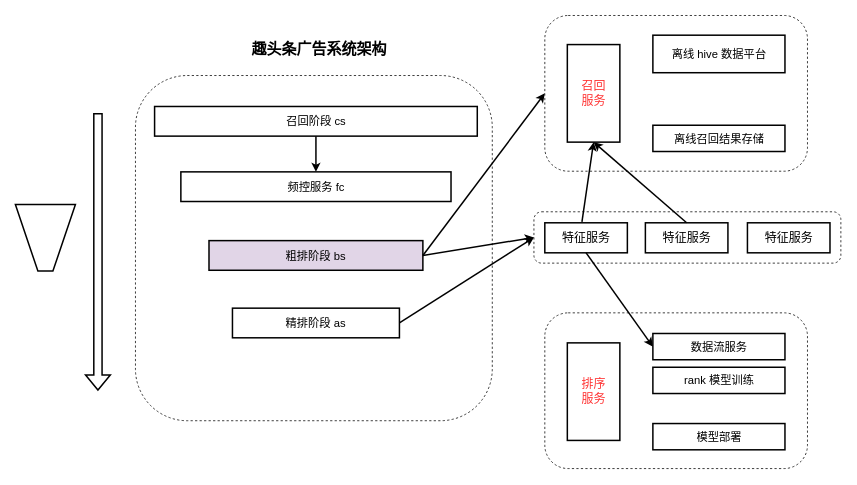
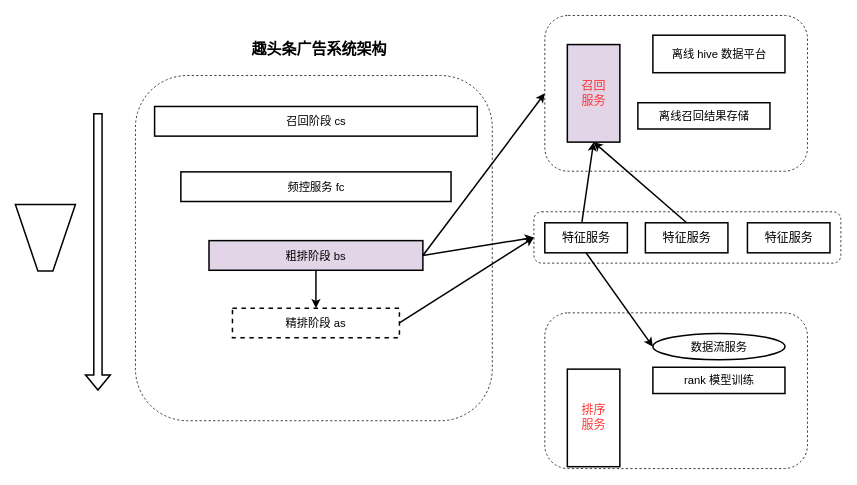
node "召回 服务": fillcolor #ffffff -> #e1d5e7
node "离线召回结果存储": moved (719, 138) -> (704, 116)
edge "召回阶段 cs" -> "频控服务 fc": removed
edge "粗排阶段 bs" -> "精排阶段 as": added
node "精排阶段 as": style solid -> dashed
node "数据流服务": shape rectangle -> ellipse
node "排序 服务": moved (593, 391) -> (593, 418)
node "模型部署": removed
